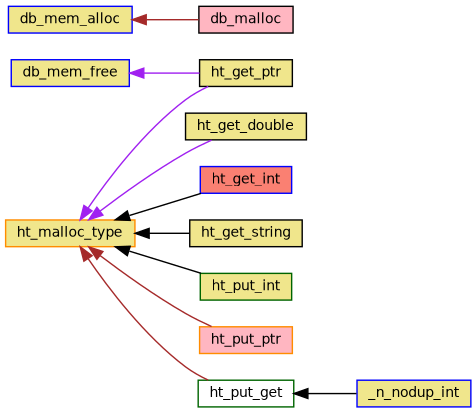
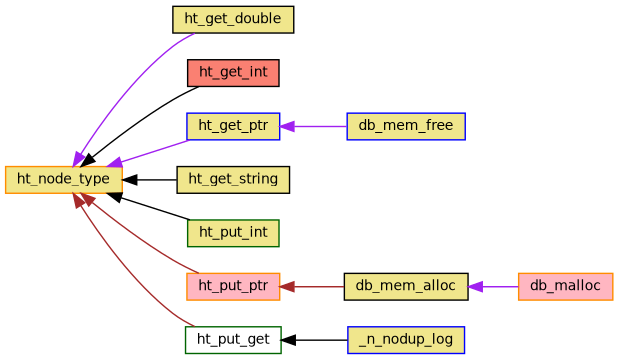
node "db_mem_alloc": color blue -> black
edge "db_malloc" -> "db_mem_alloc": color brown -> purple
node "db_malloc": color black -> darkorange
edge "ht_get_ptr" -> "db_mem_free": reversed
node "ht_get_ptr": color black -> blue
node "ht_get_int": color blue -> black
node "ht_malloc_type": label "ht_malloc_type" -> "ht_node_type"
edge "db_mem_alloc" -> "ht_put_ptr": added
node "_n_nodup_int": label "_n_nodup_int" -> "_n_nodup_log"
